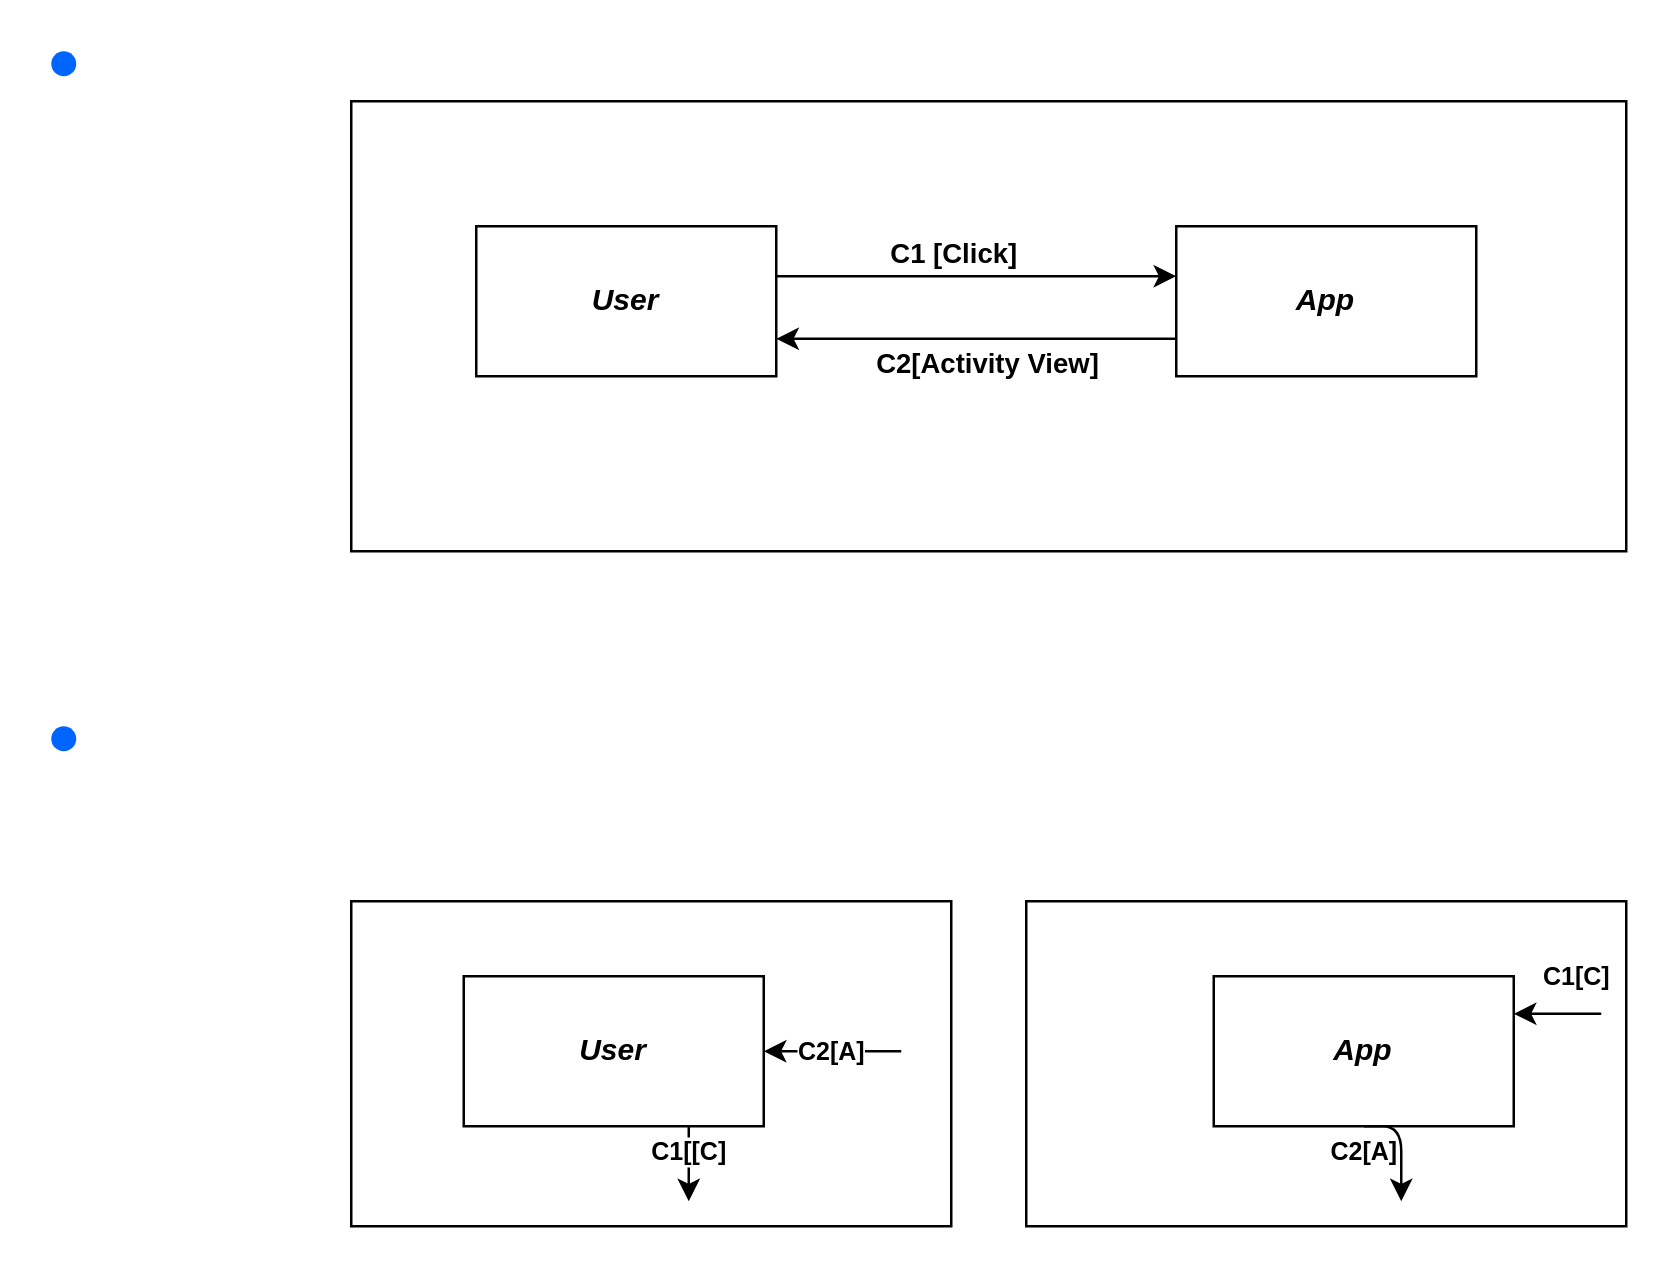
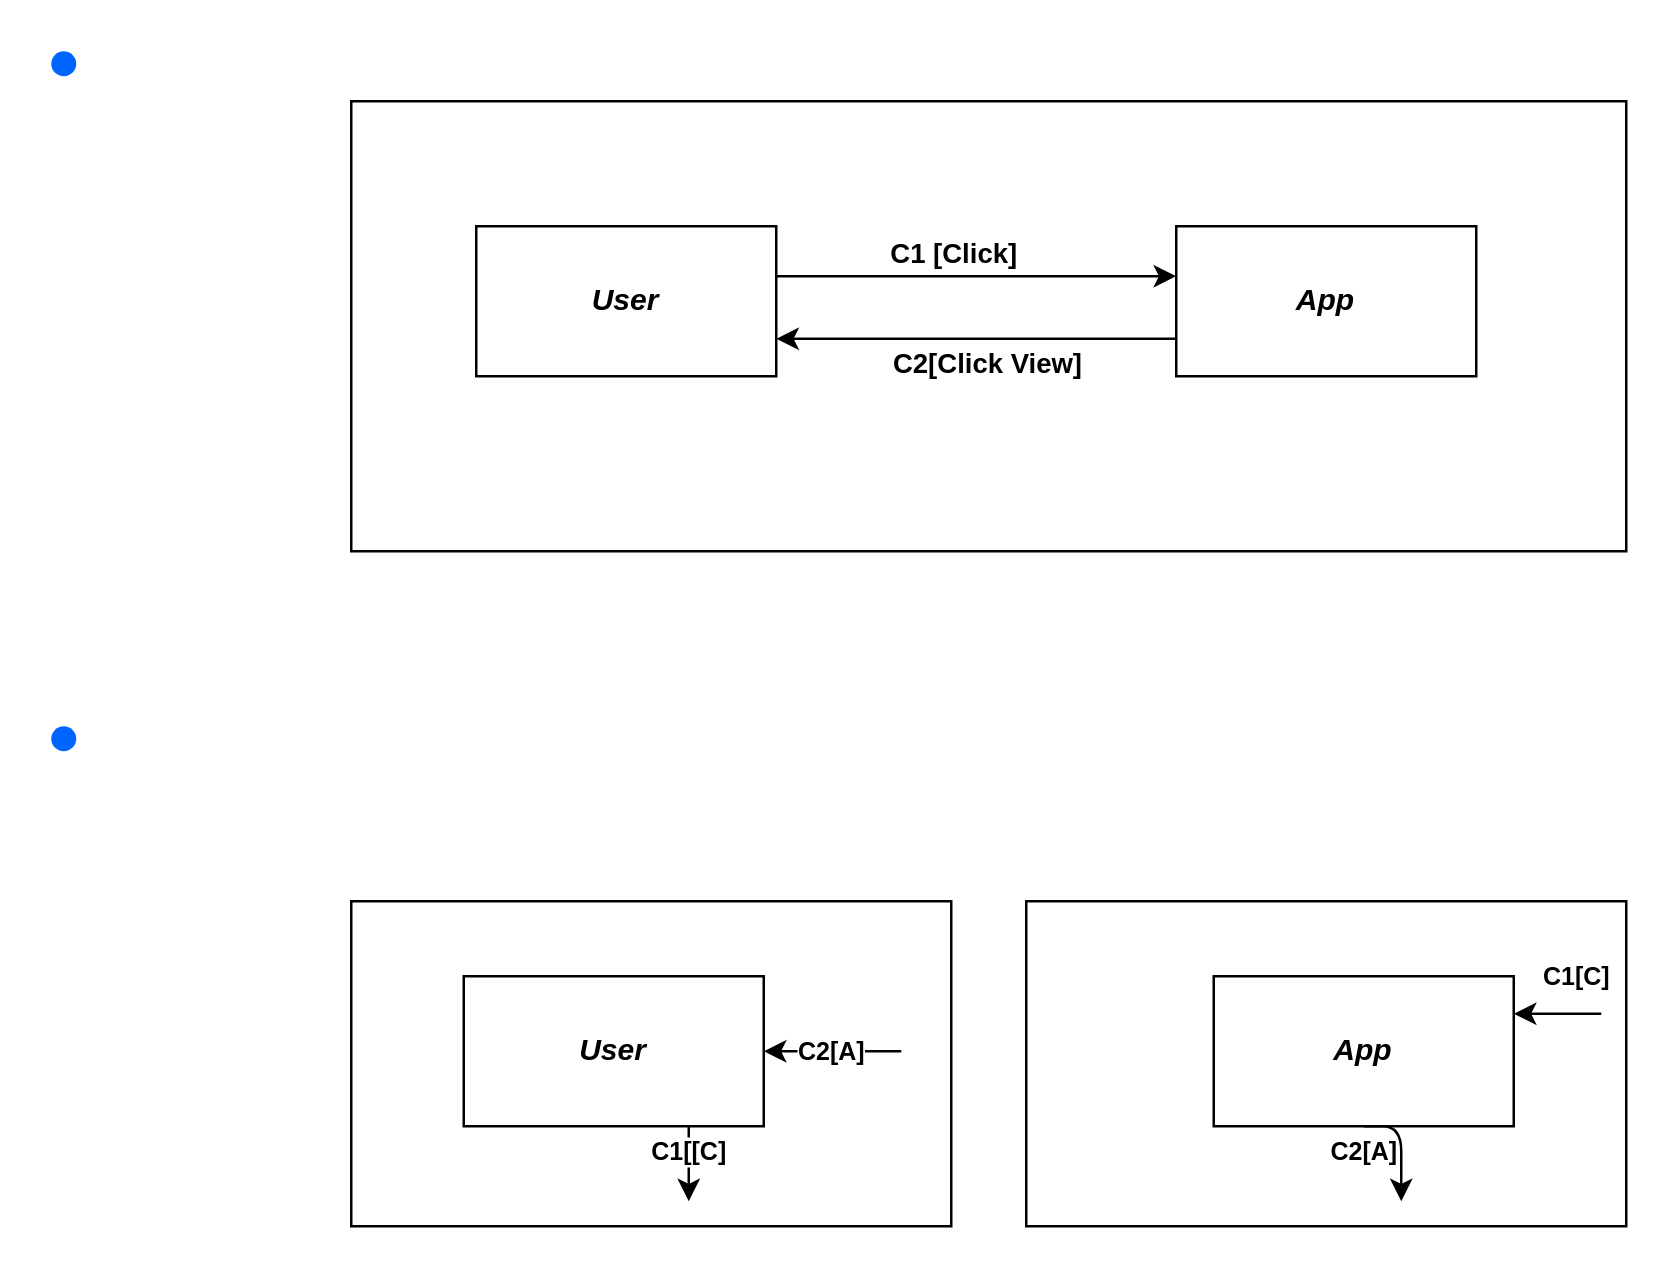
node "C2[Activity View]": label "C2[Activity View]" -> "C2[Click View]"
